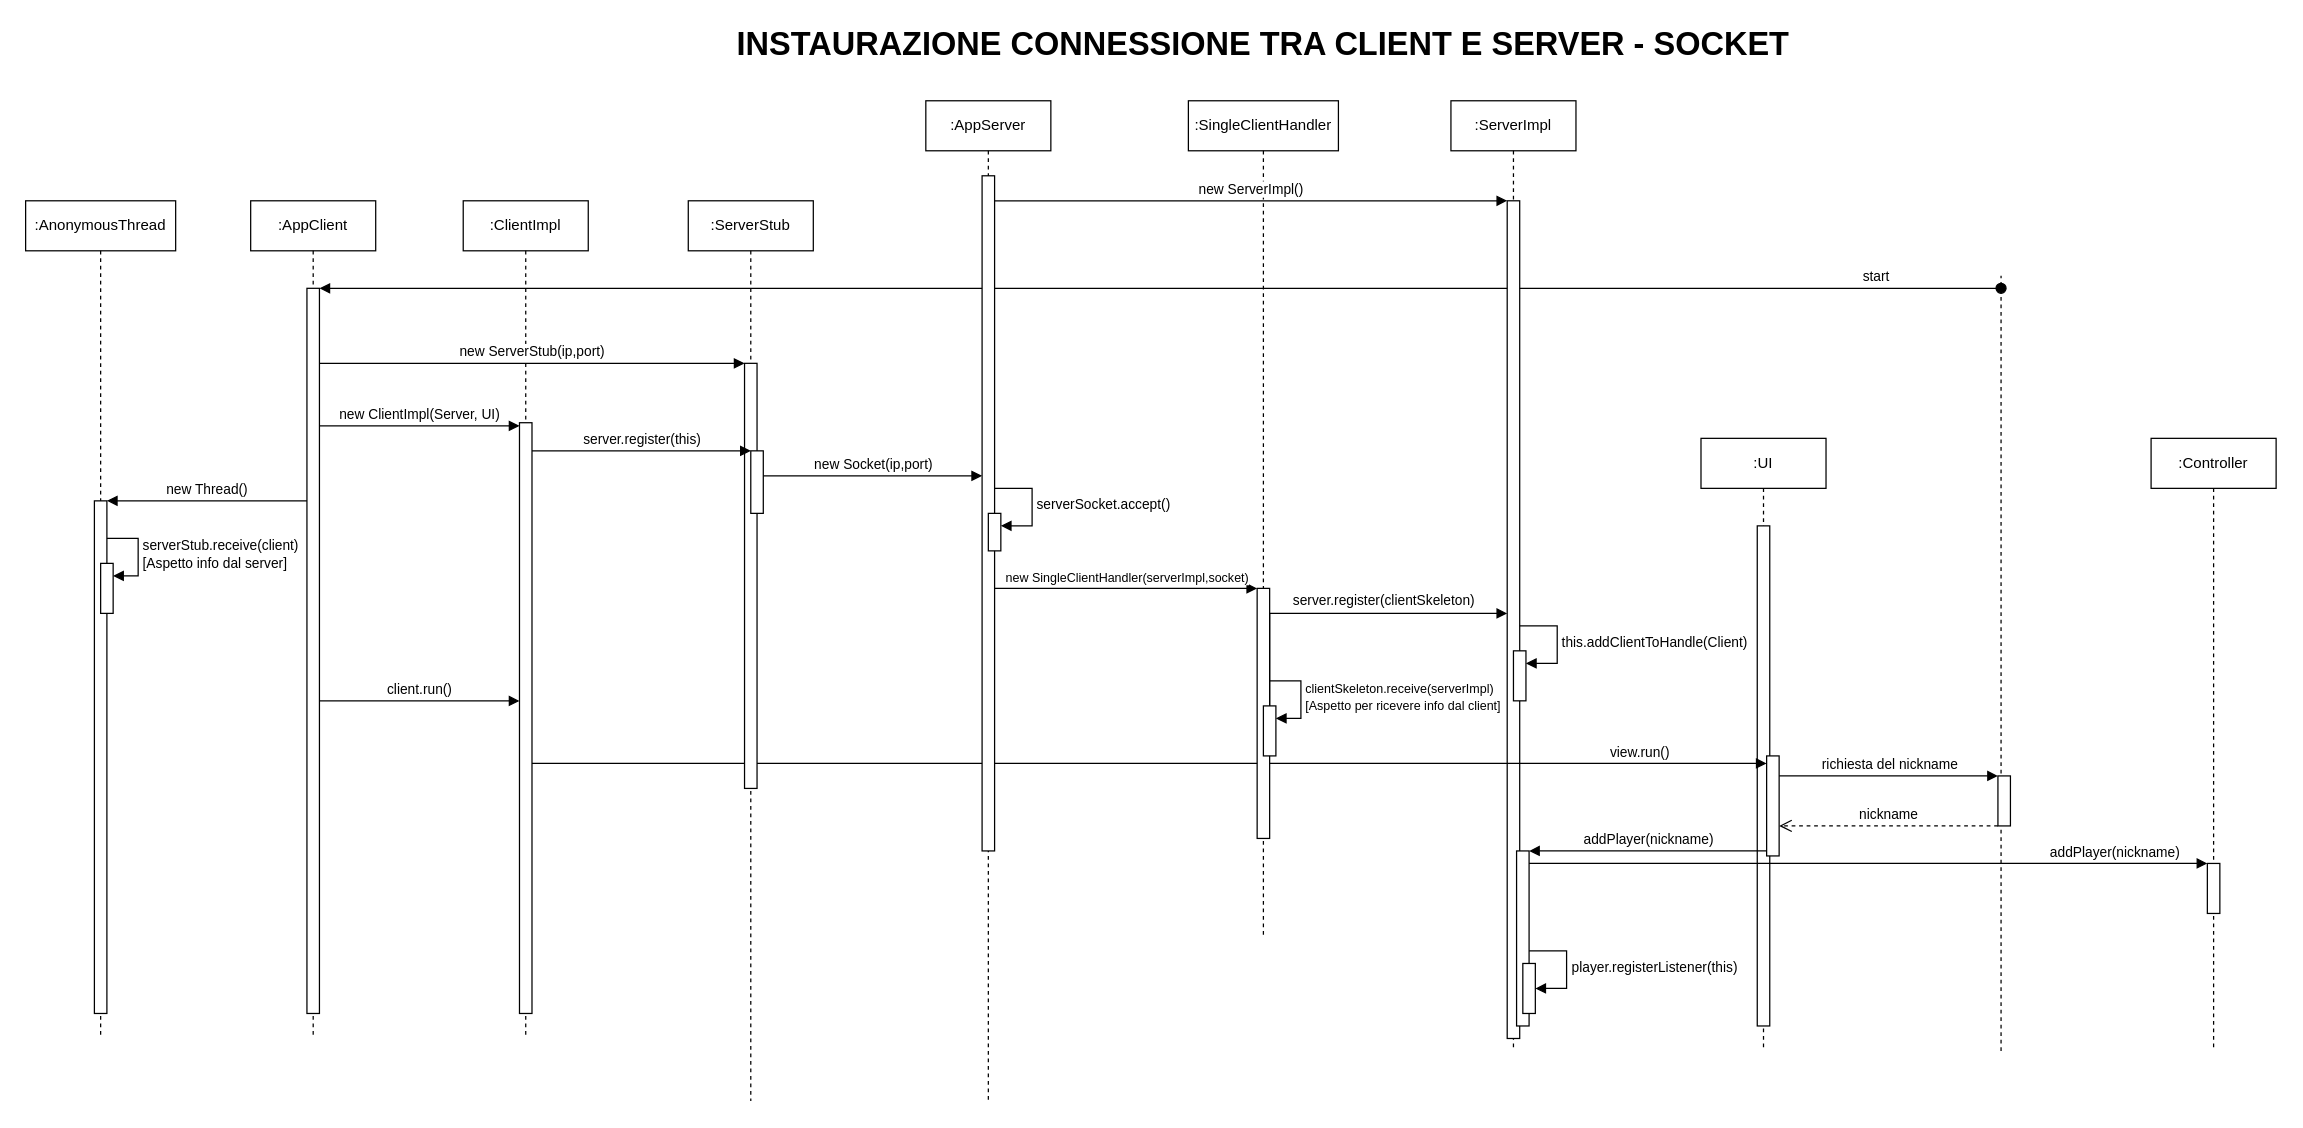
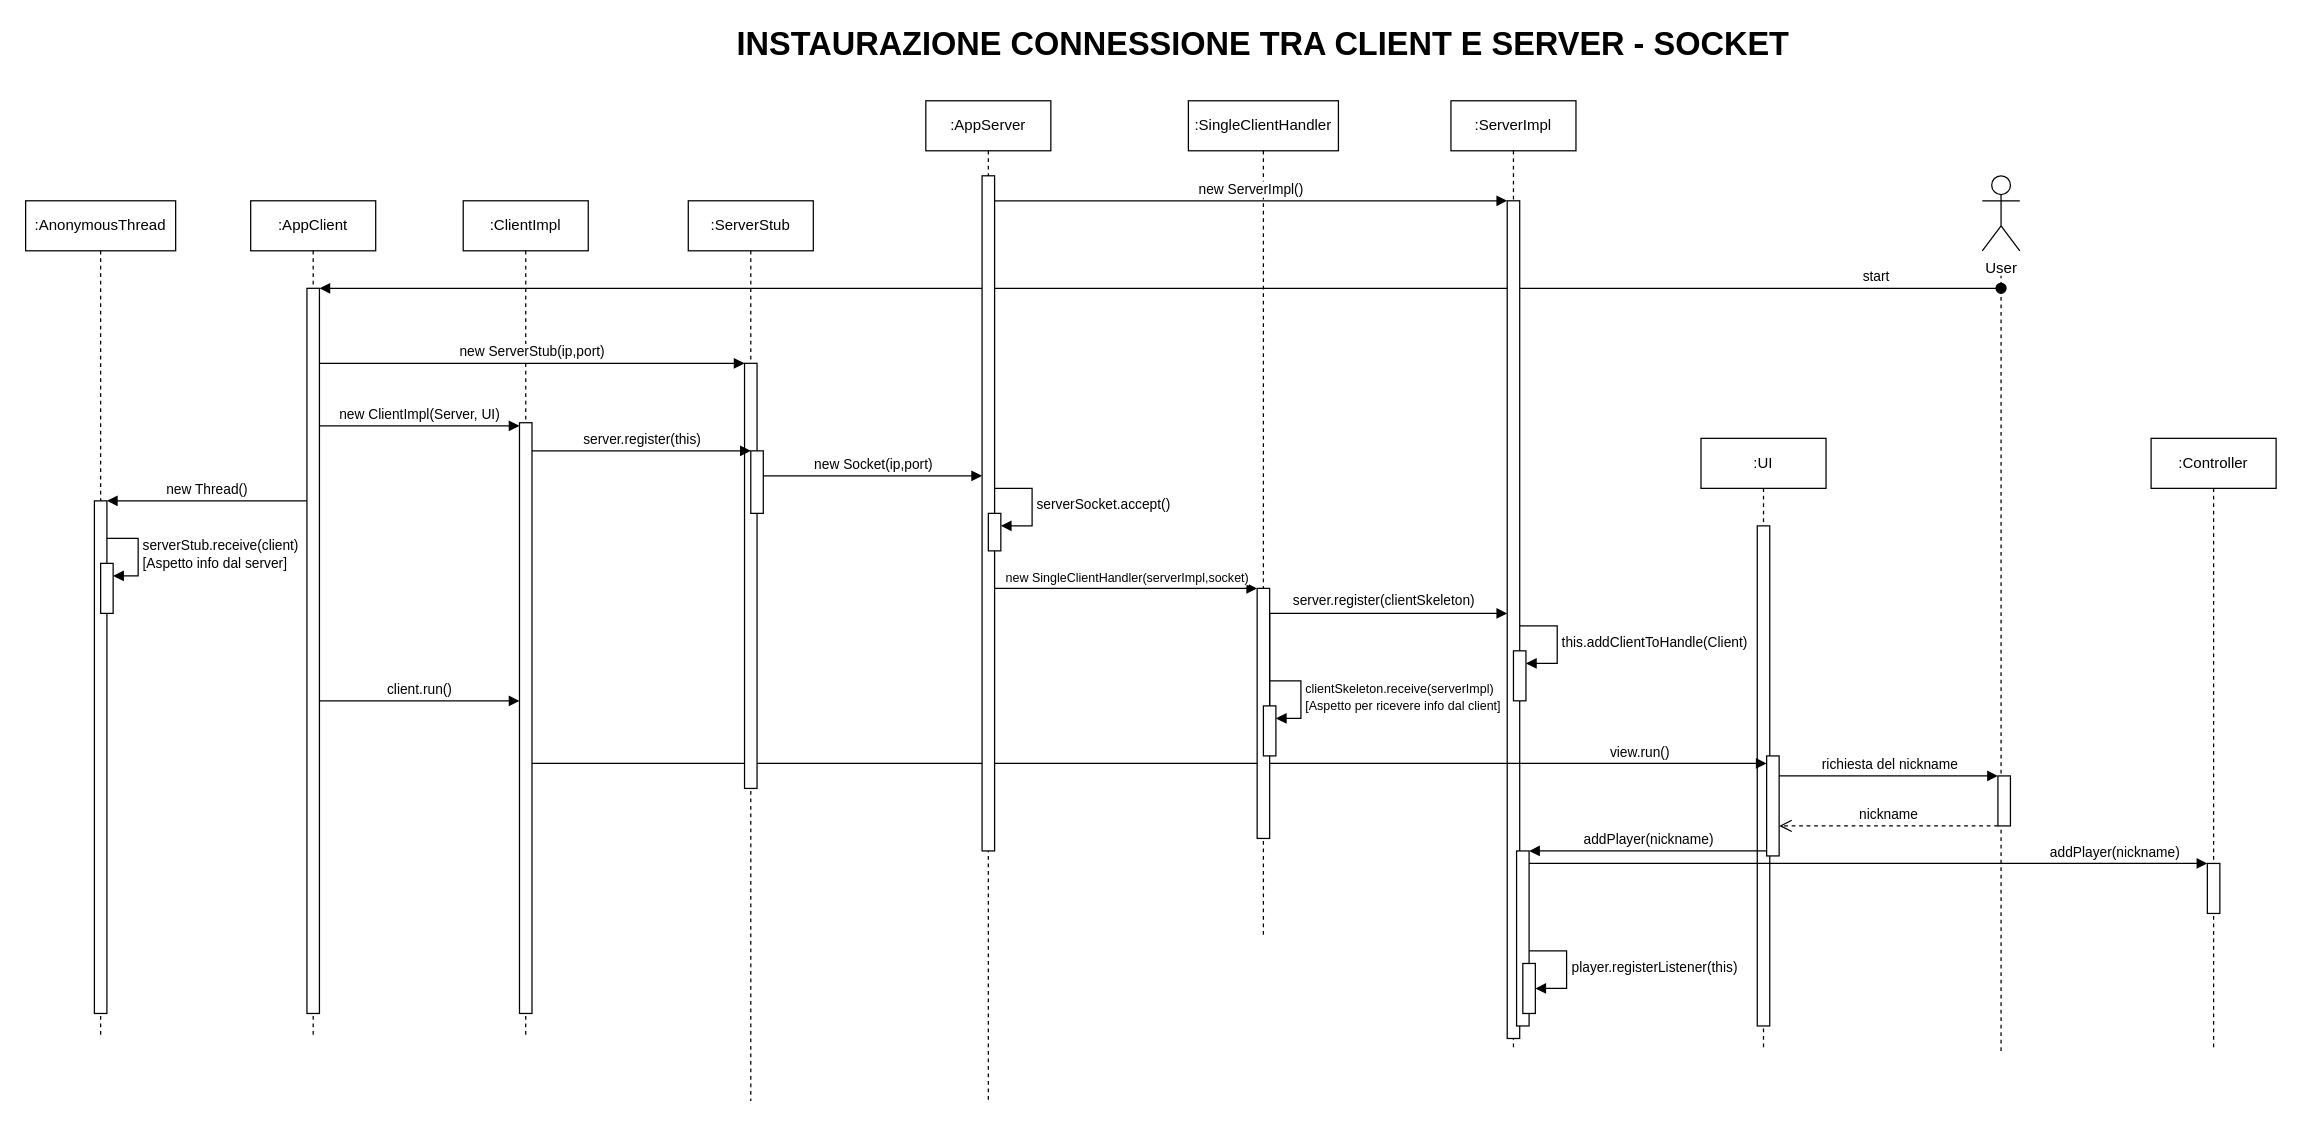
node "User": added
